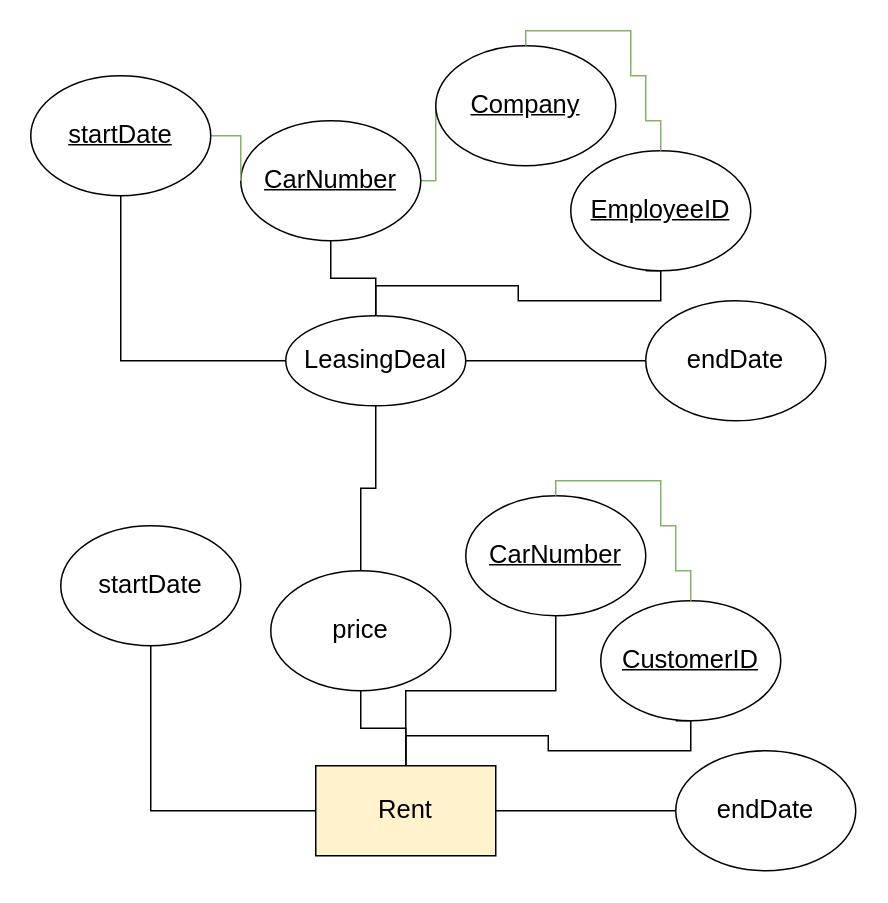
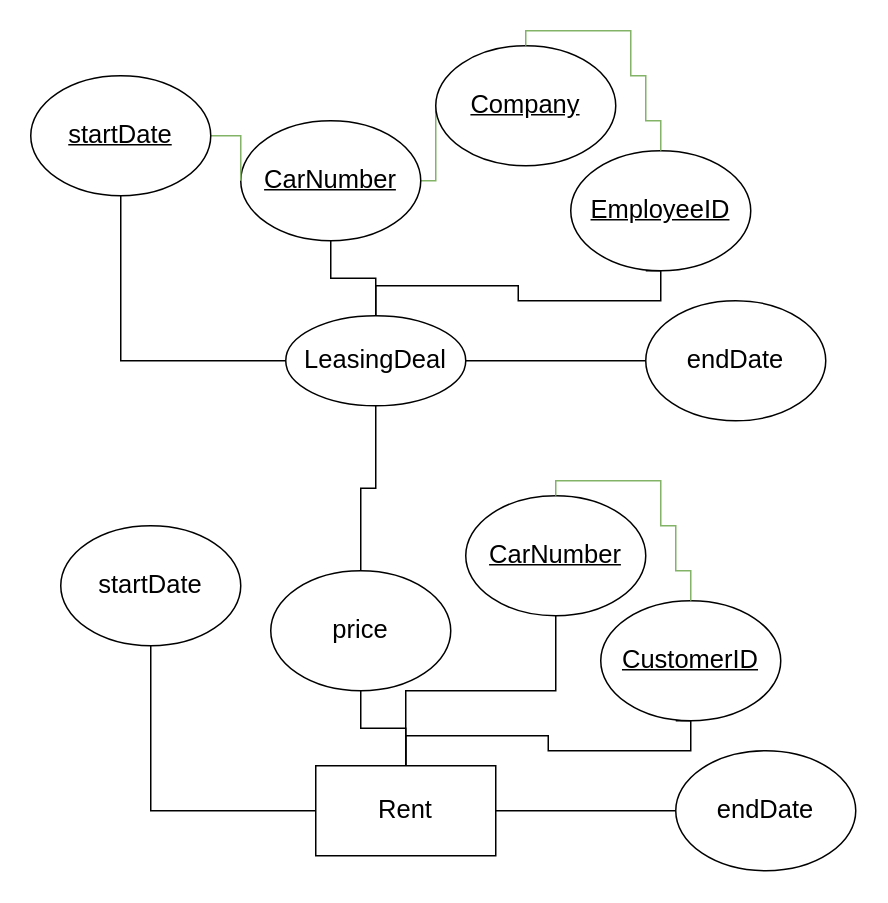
node "Rent": fillcolor #fff2cc -> #ffffff
